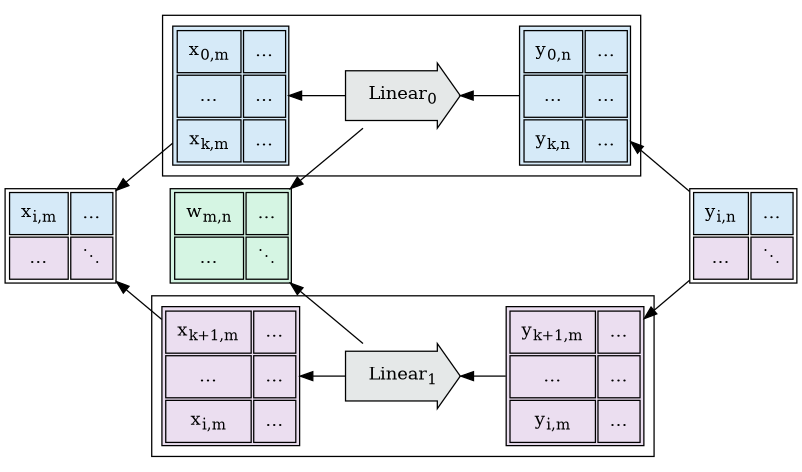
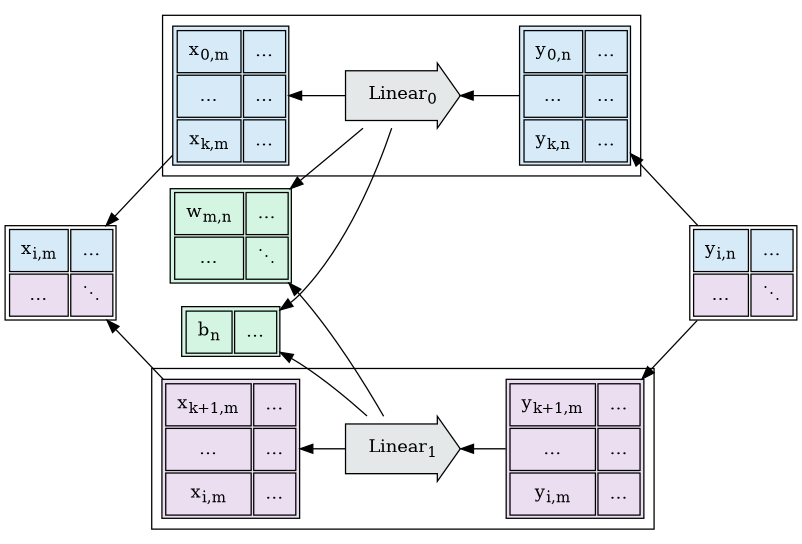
node "b": added
